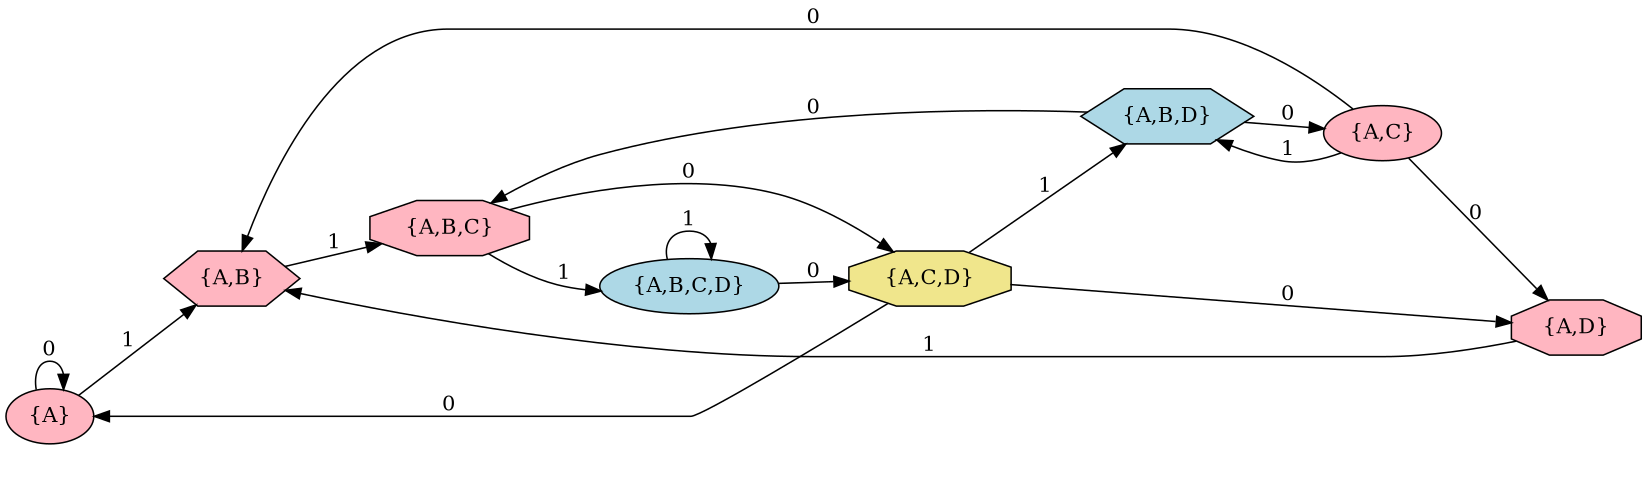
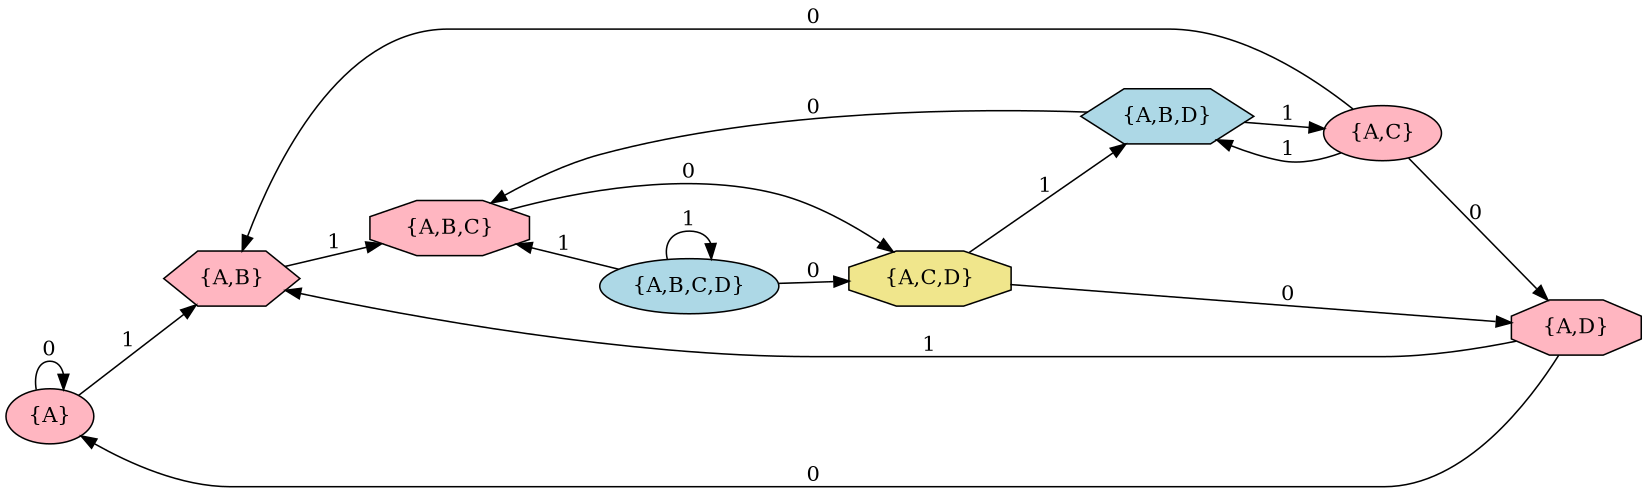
edge "{A,B,D}" -> "{A,C}": label "0" -> "1"
edge "{A,B,C}" -> "{A,B,C,D}": reversed
edge "{A,C,D}" -> "{A}": now "{A,D}" -> "{A}"
